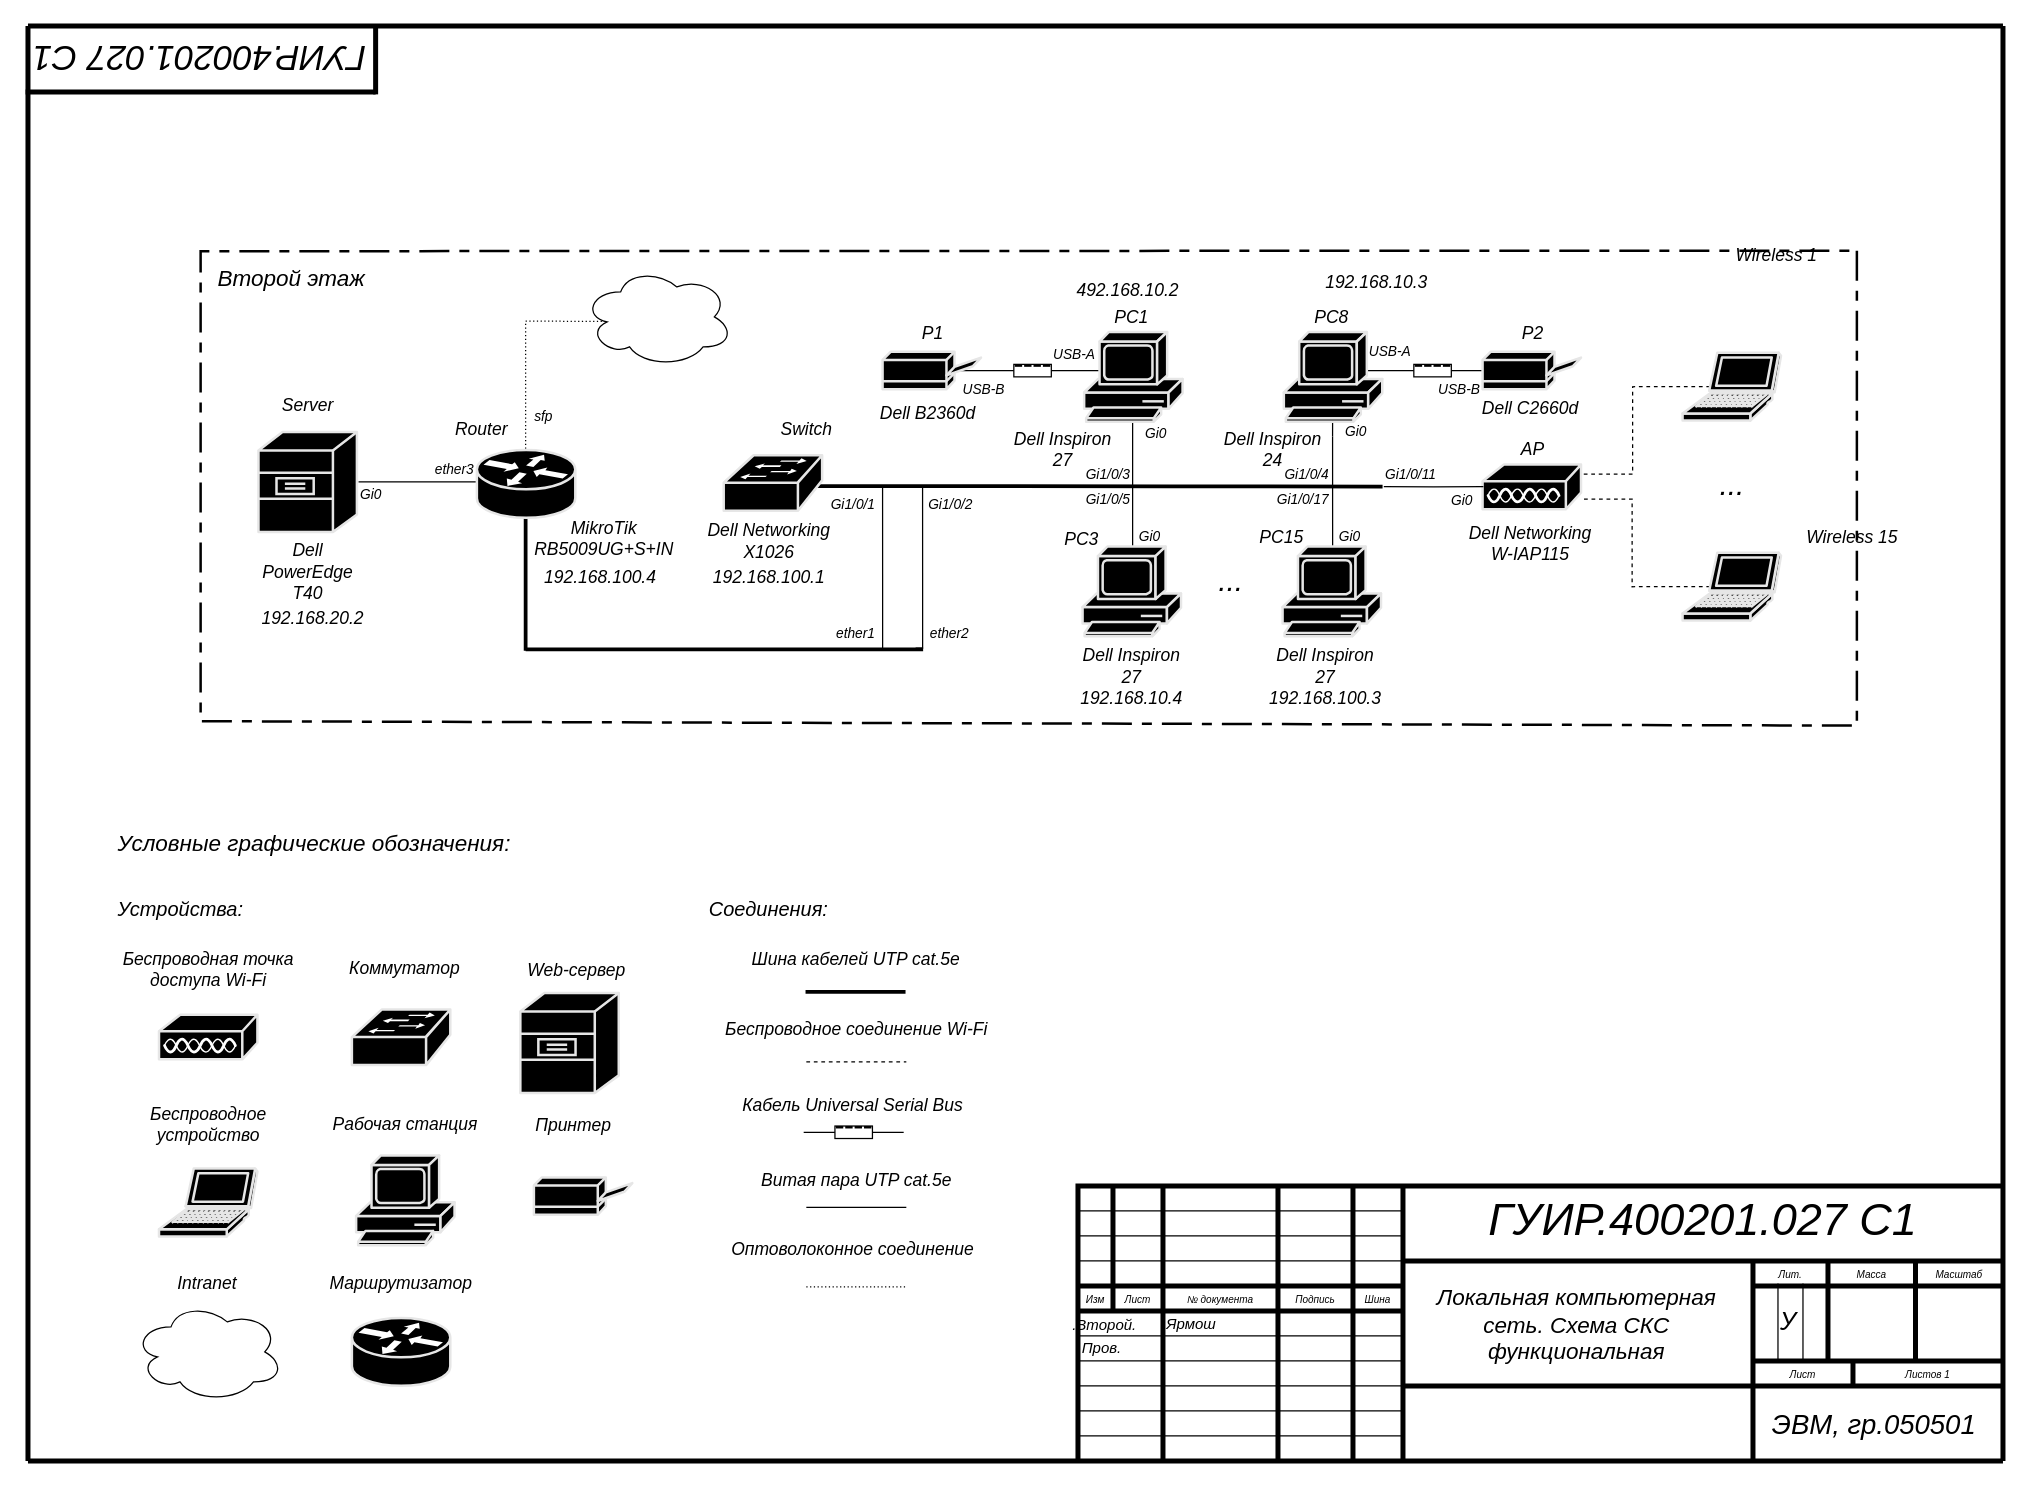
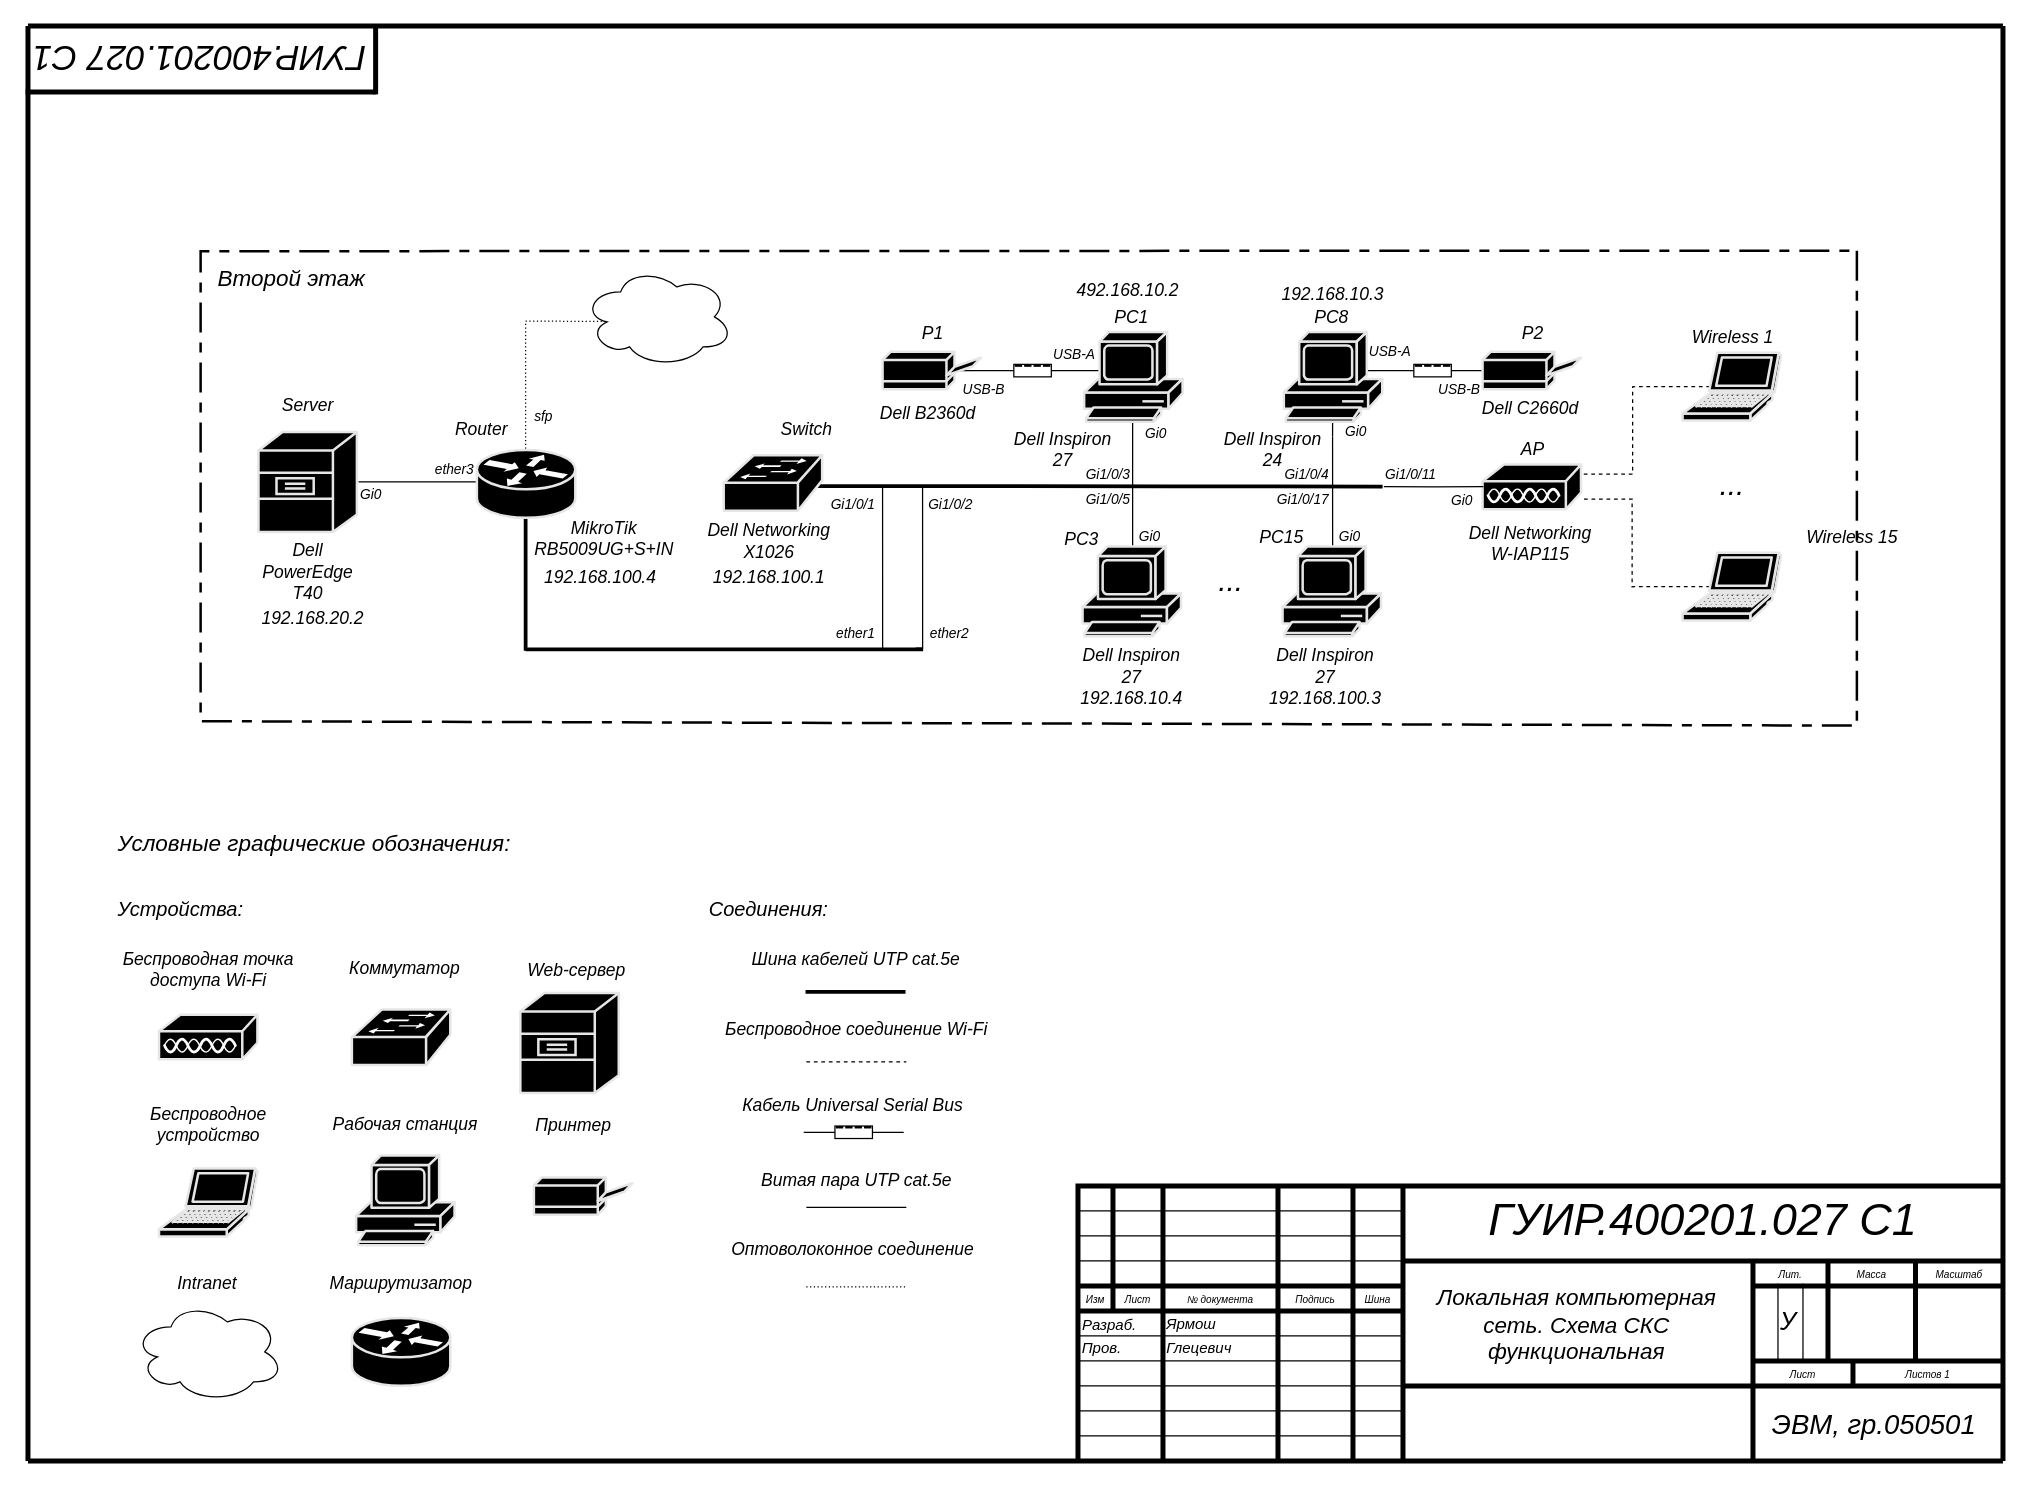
node "Wireless 1": moved (1777, 255) -> (1733, 337)
node "192.168.10.3": moved (1377, 278) -> (1333, 291)
node ".Второй.": label ".Второй." -> ".Разраб."
node "Глецевич": added
